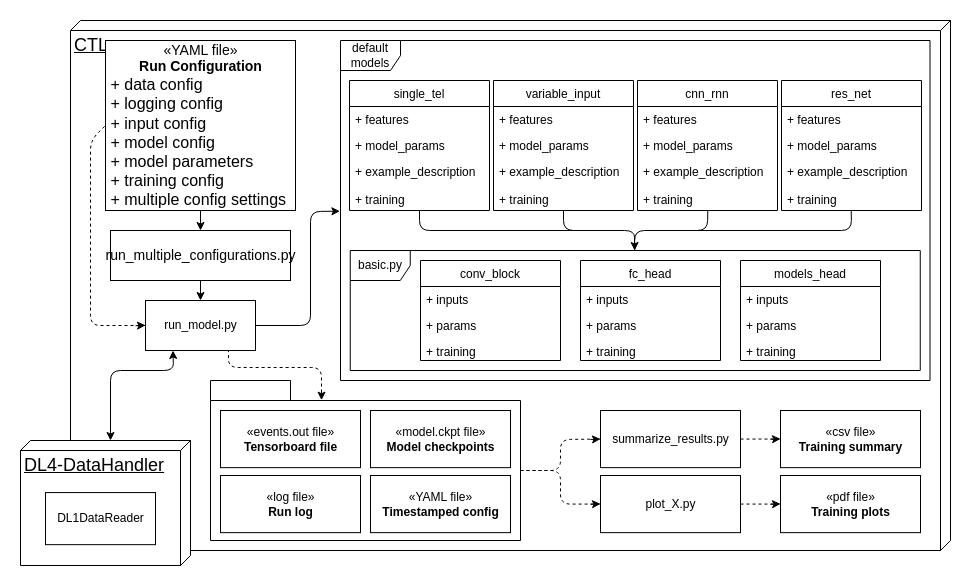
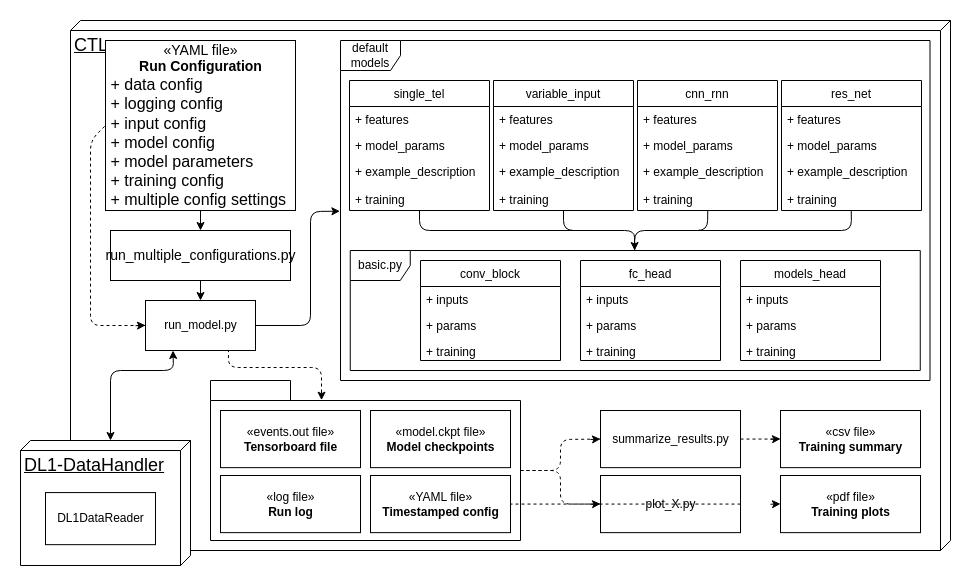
node "DL4-DataHandler": label "DL4-DataHandler" -> "DL1-DataHandler"
edge "plot_X.py" -- "«pdf file» Training plots": now "plot_X.py" -- "«YAML file» Timestamped config"
